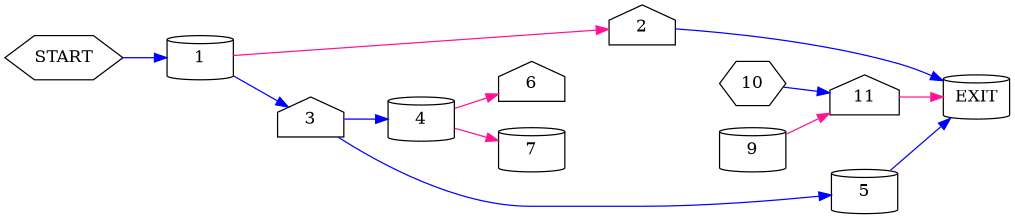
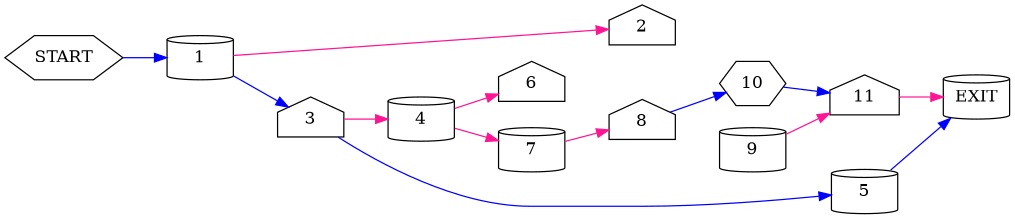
edge "2" -> "EXIT": removed
edge "3" -> "4": color blue -> deeppink
node "8": added
